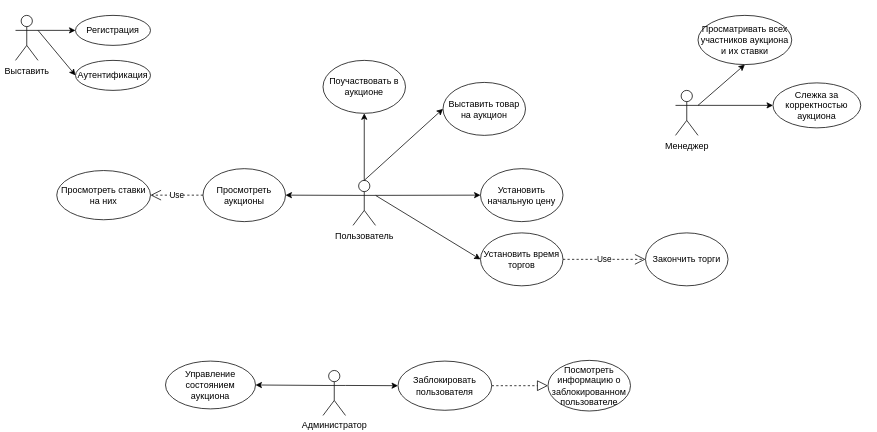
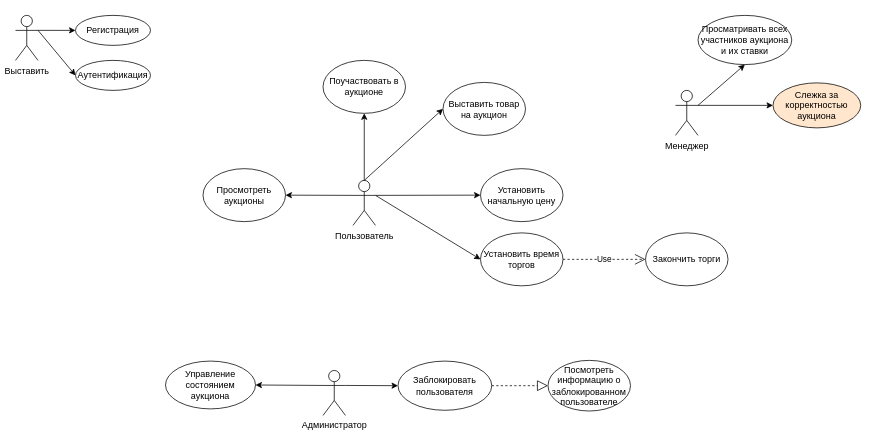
node "Слежка за корректностью аукциона": fillcolor #ffffff -> #ffe6cc
node "Просмотреть ставки на них": removed
edge "Просмотреть аукционы" -> "Просмотреть ставки на них": removed, label "Use"
